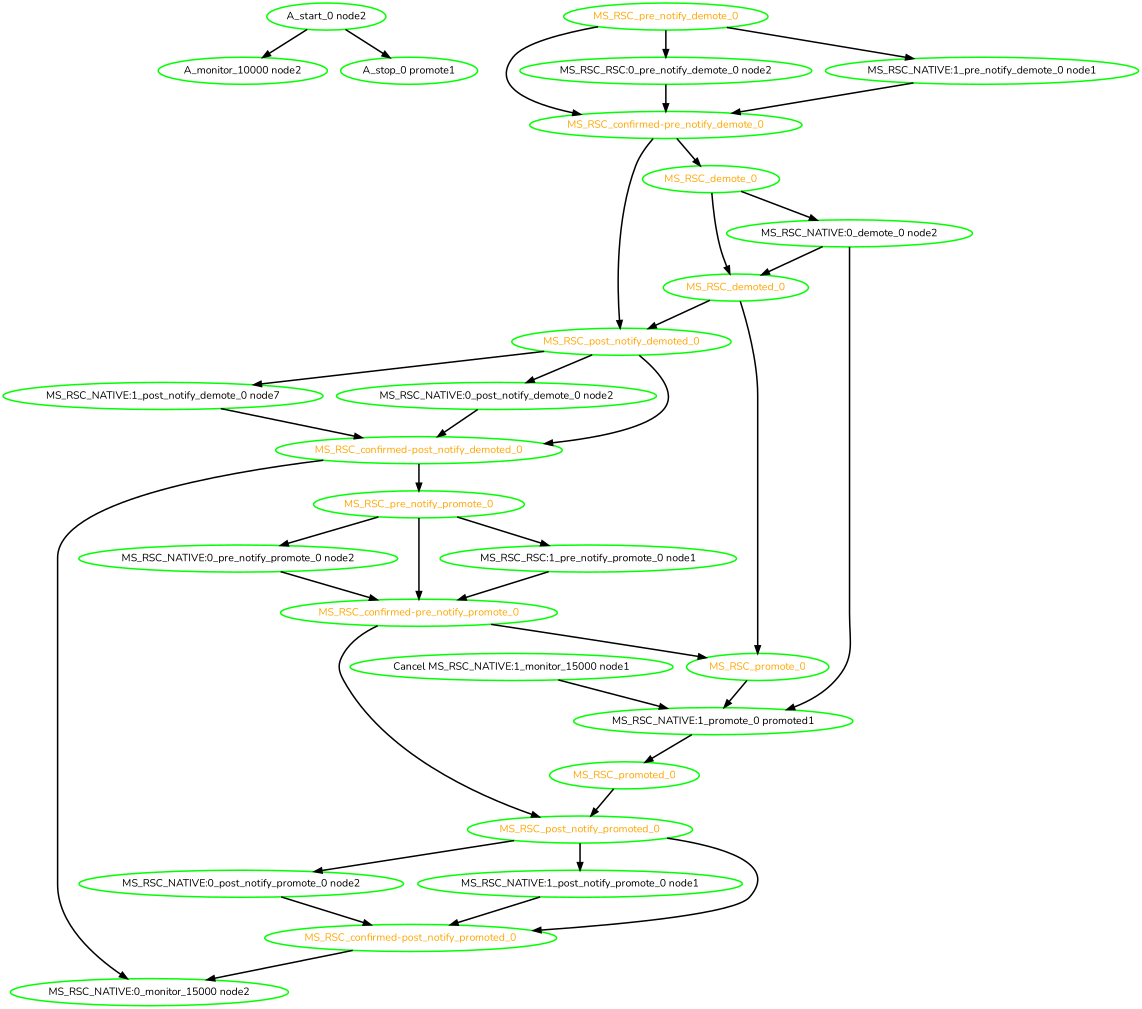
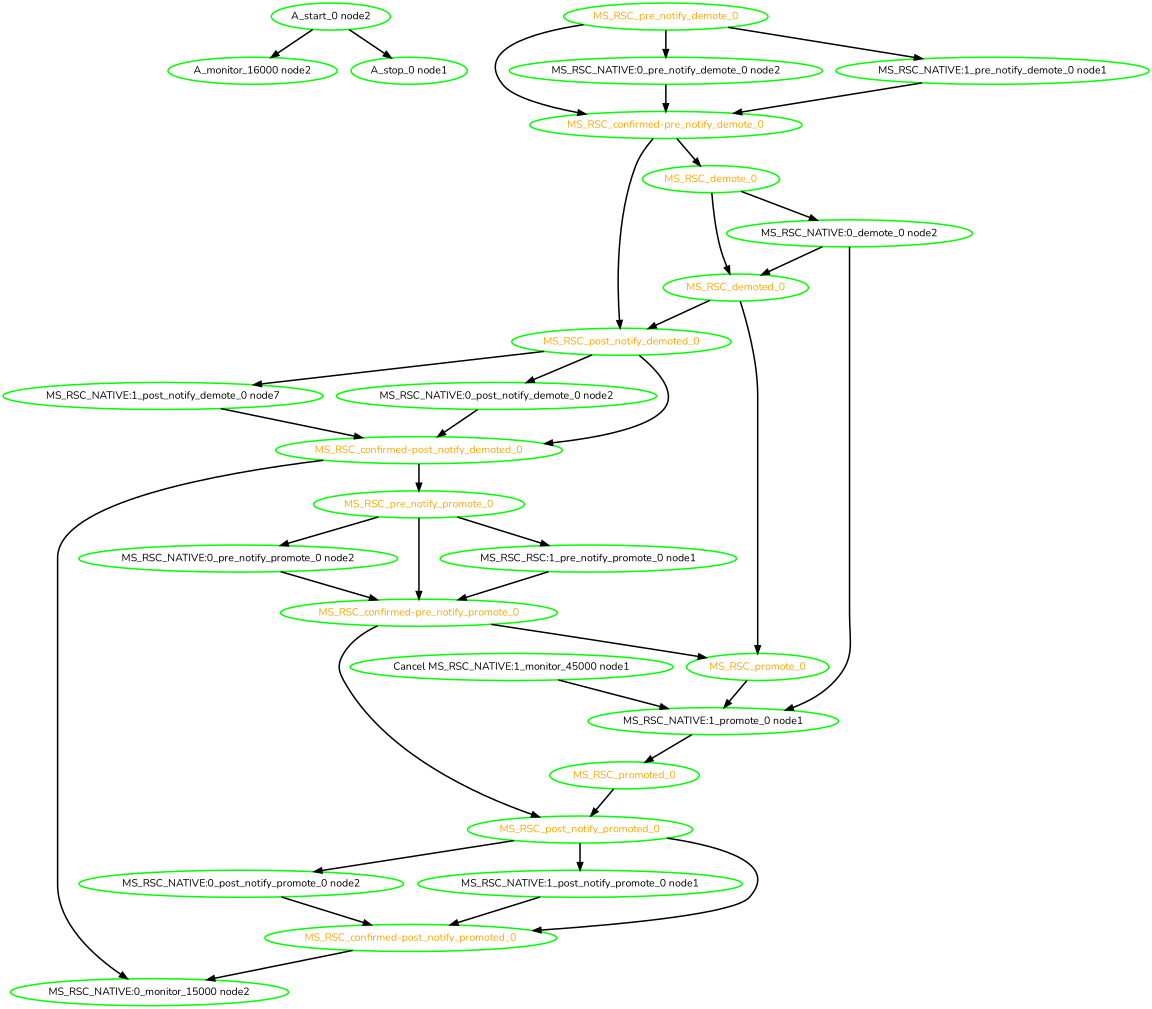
node "A_monitor_10000 node2": label "A_monitor_10000 node2" -> "A_monitor_16000 node2"
node "A_stop_0 promote1": label "A_stop_0 promote1" -> "A_stop_0 node1"
node "MS_RSC_RSC:0_pre_notify_demote_0 node2": label "MS_RSC_RSC:0_pre_notify_demote_0 node2" -> "MS_RSC_NATIVE:0_pre_notify_demote_0 node2"
node "Cancel MS_RSC_NATIVE:1_monitor_15000 node1": label "Cancel MS_RSC_NATIVE:1_monitor_15000 node1" -> "Cancel MS_RSC_NATIVE:1_monitor_45000 node1"
node "MS_RSC_NATIVE:1_promote_0 promoted1": label "MS_RSC_NATIVE:1_promote_0 promoted1" -> "MS_RSC_NATIVE:1_promote_0 node1"
